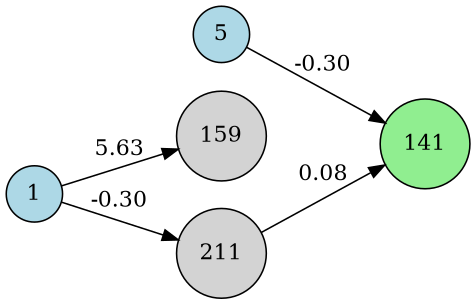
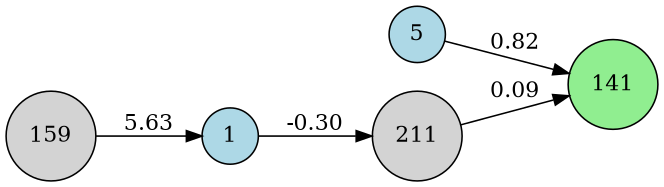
edge "5" -> "141": label "-0.30" -> "0.82"
edge "1" -> "159": reversed
edge "211" -> "141": label "0.08" -> "0.09"
